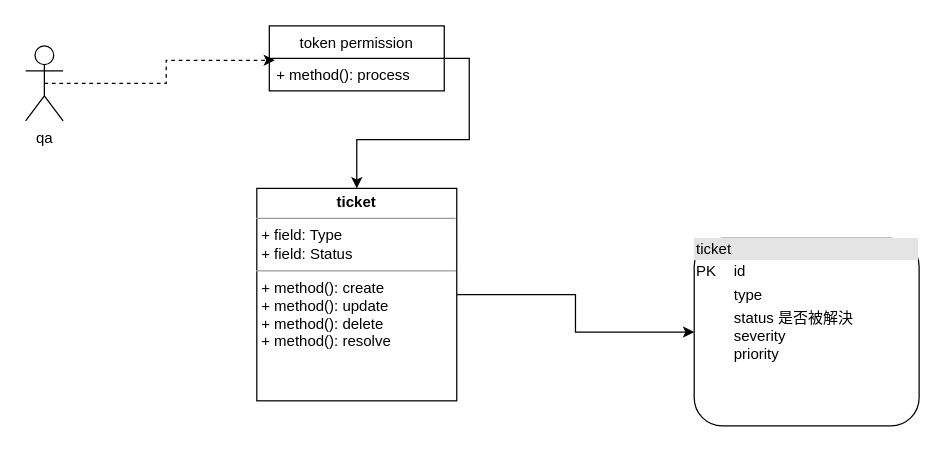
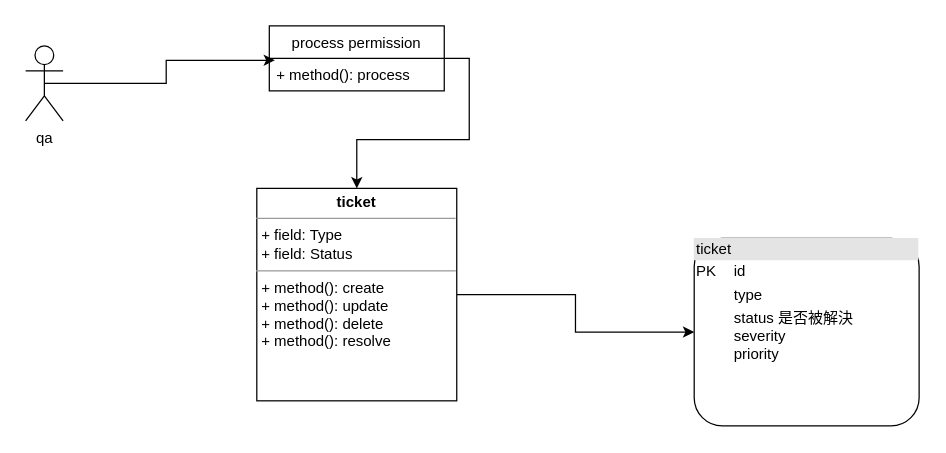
node "token permission": label "token permission" -> "process permission"
edge "qa" -> "+ method(): process": style dashed -> solid
